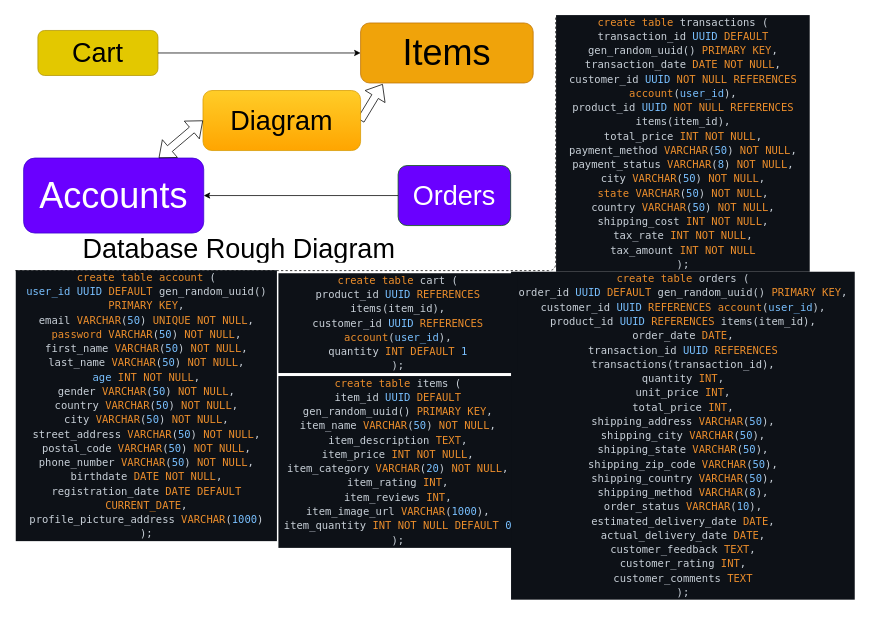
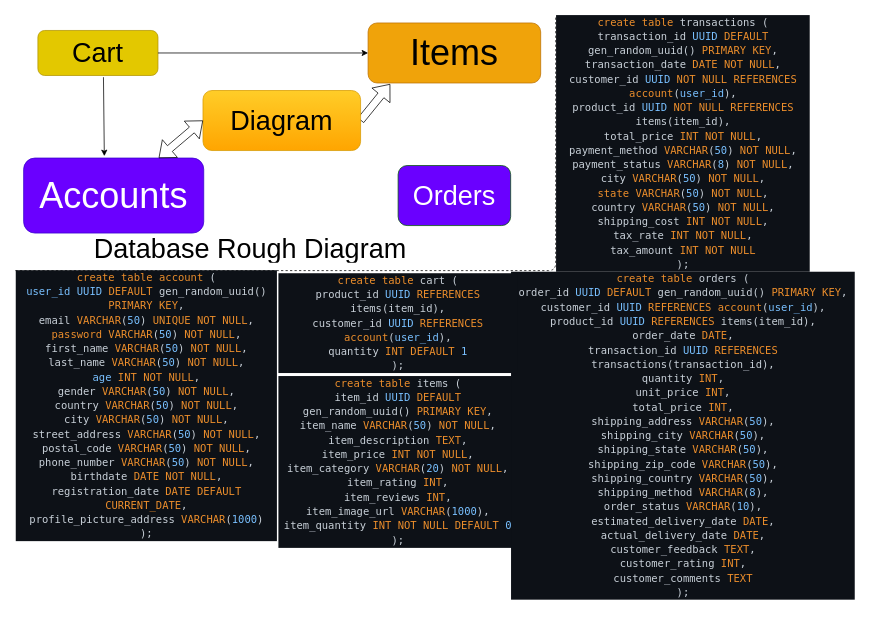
node "Items": moved (447, 53) -> (454, 53)
edge "Cart" -> "Accounts": added
edge "Orders" -> "Accounts": removed
node "Database Rough Diagram": moved (244, 252) -> (255, 252)
